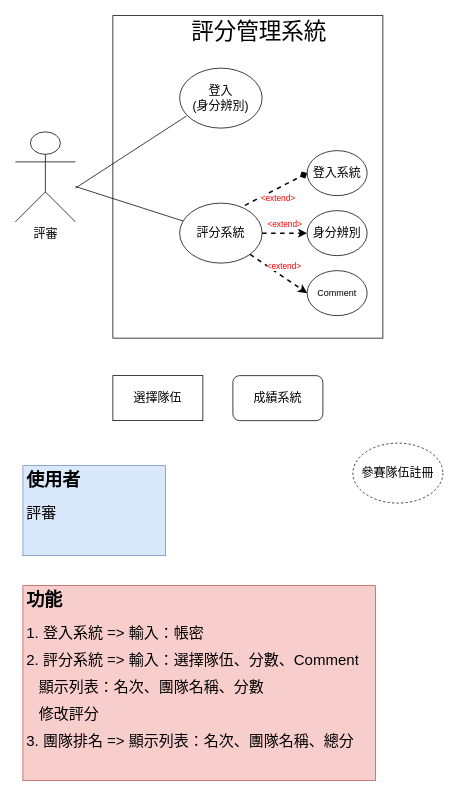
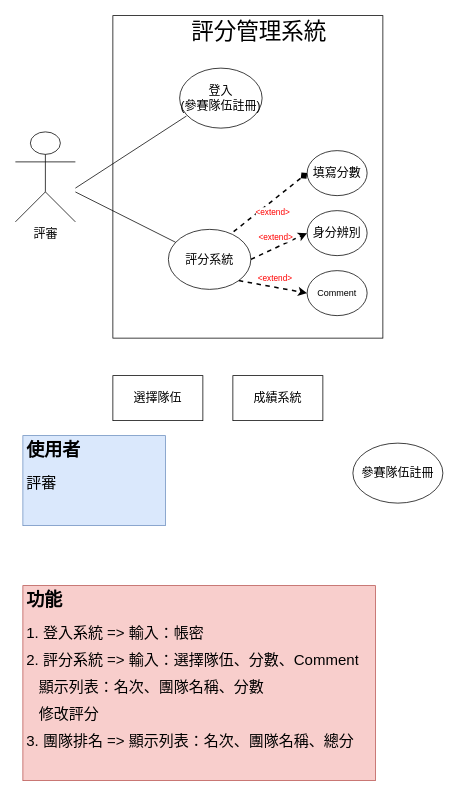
node "登入 (身分辨別)": label "登入 (身分辨別)" -> "登入 (參賽隊伍註冊)"
node "登入系統": label "登入系統" -> "填寫分數"
node "評分系統": moved (221, 233) -> (210, 259)
node "成績系統": shape rounded rectangle -> rectangle
node "參賽隊伍註冊": style dashed -> solid
node "使用者評審": moved (94, 510) -> (94, 480)
